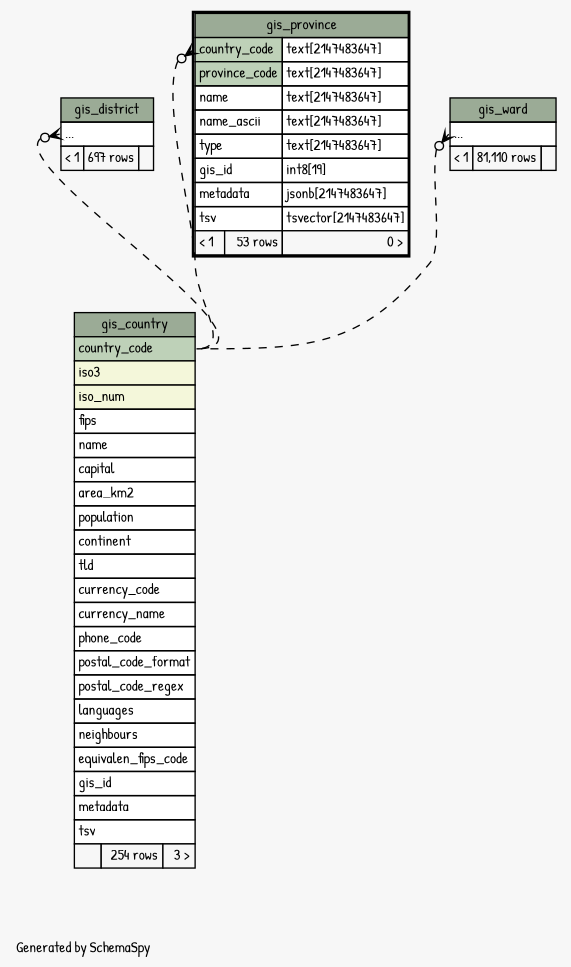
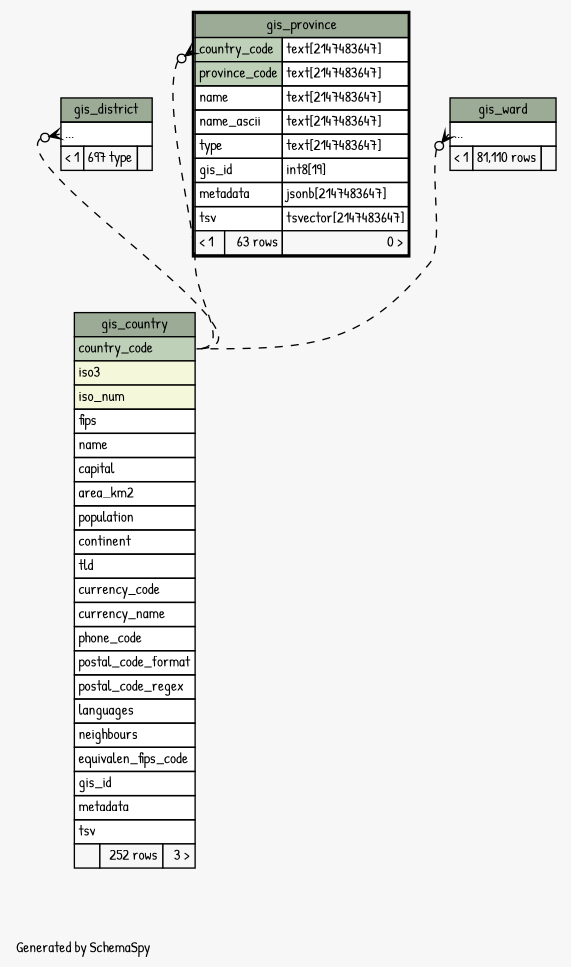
node "gis_district": text "697 rows" -> "697 type"
node "gis_province": text "53 rows" -> "63 rows"
node "gis_country": text "254 rows" -> "252 rows"
